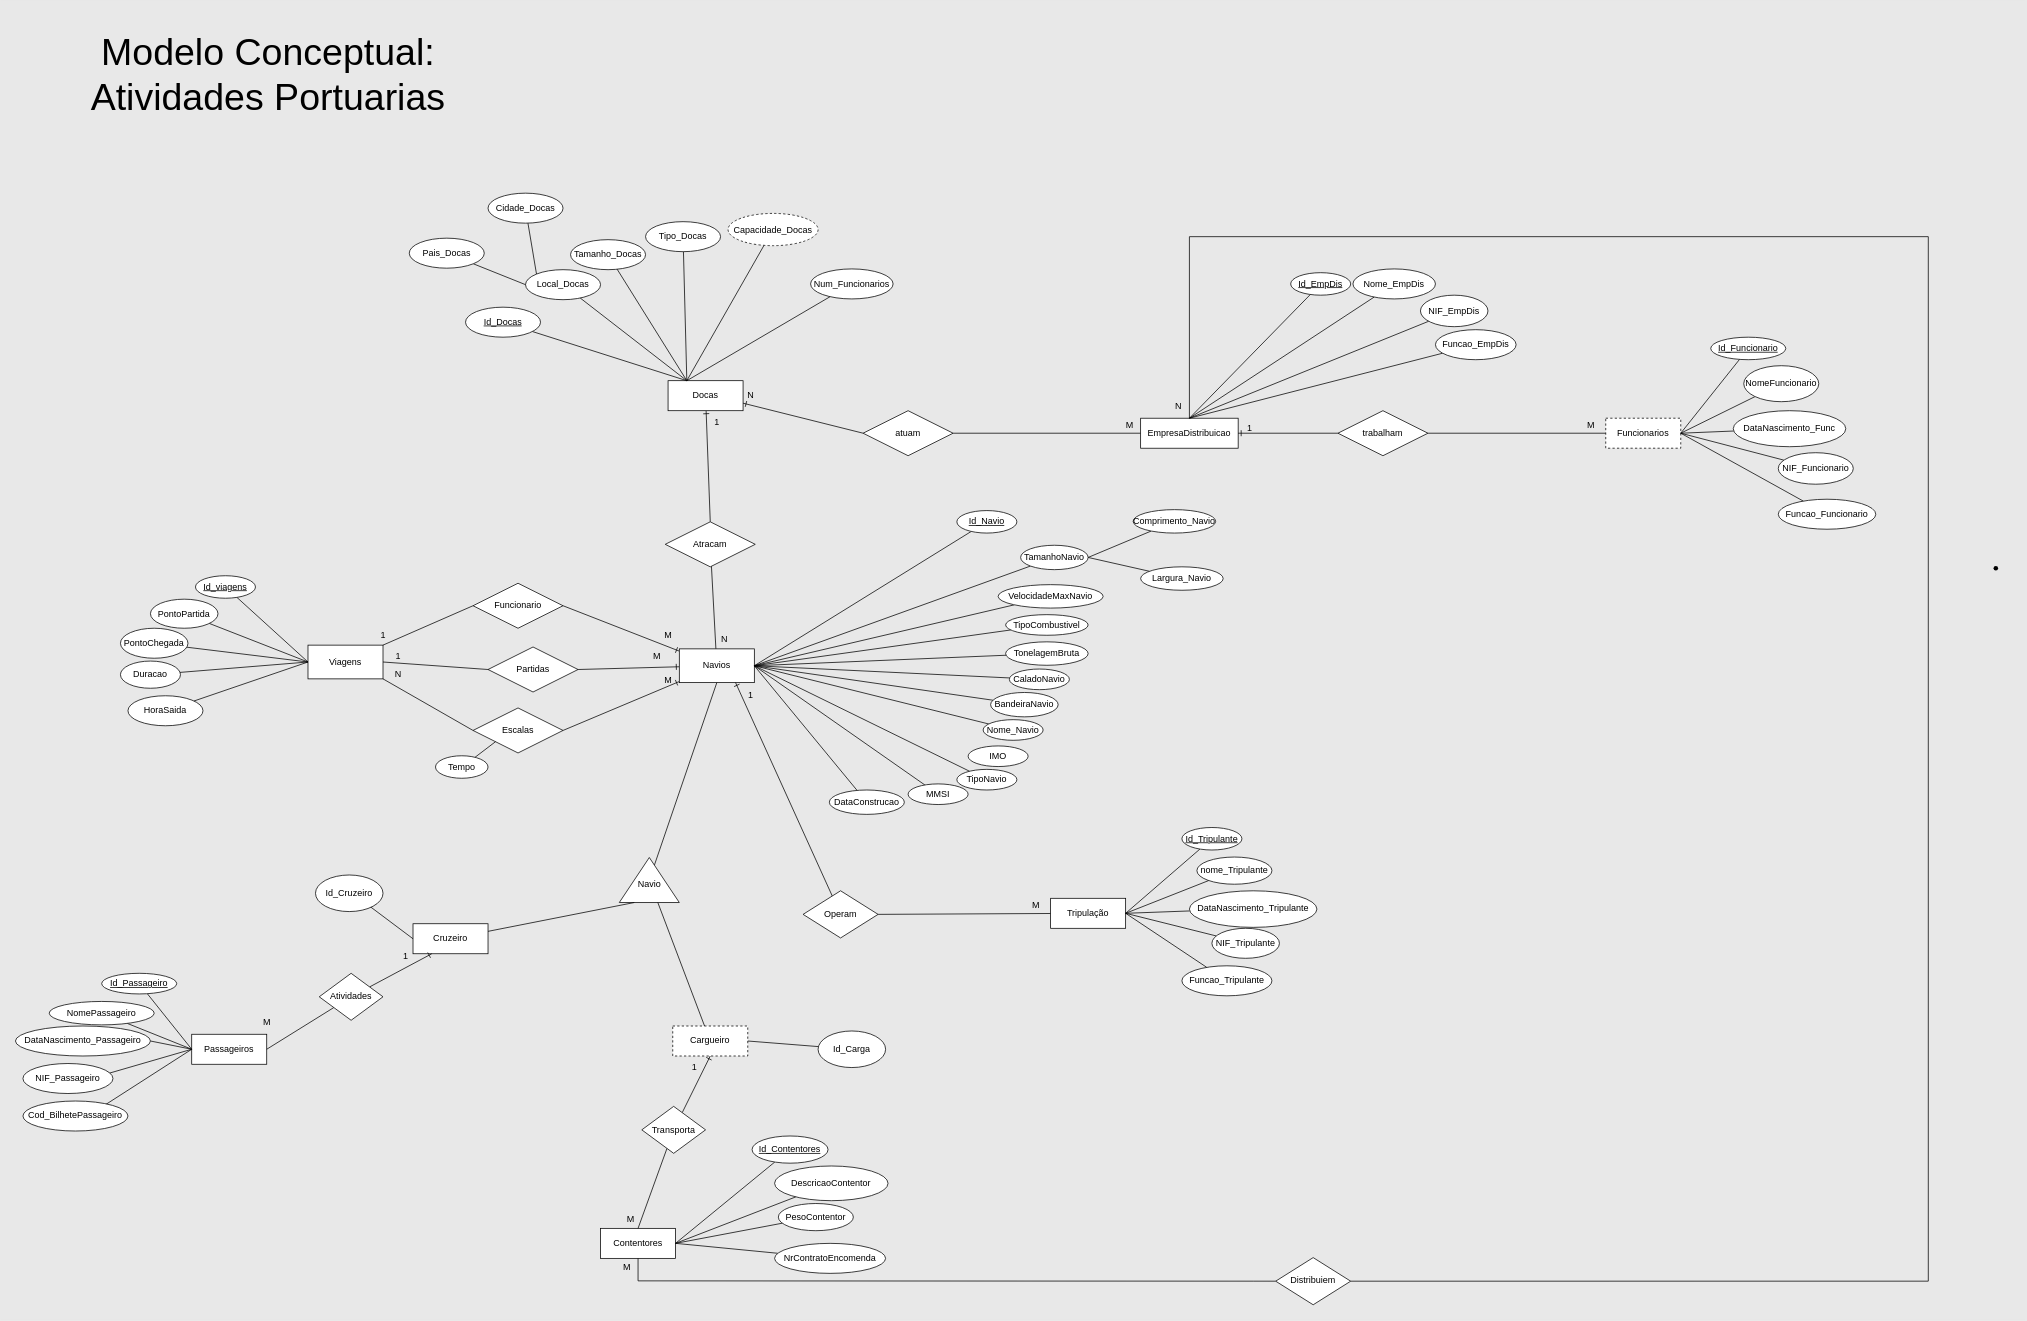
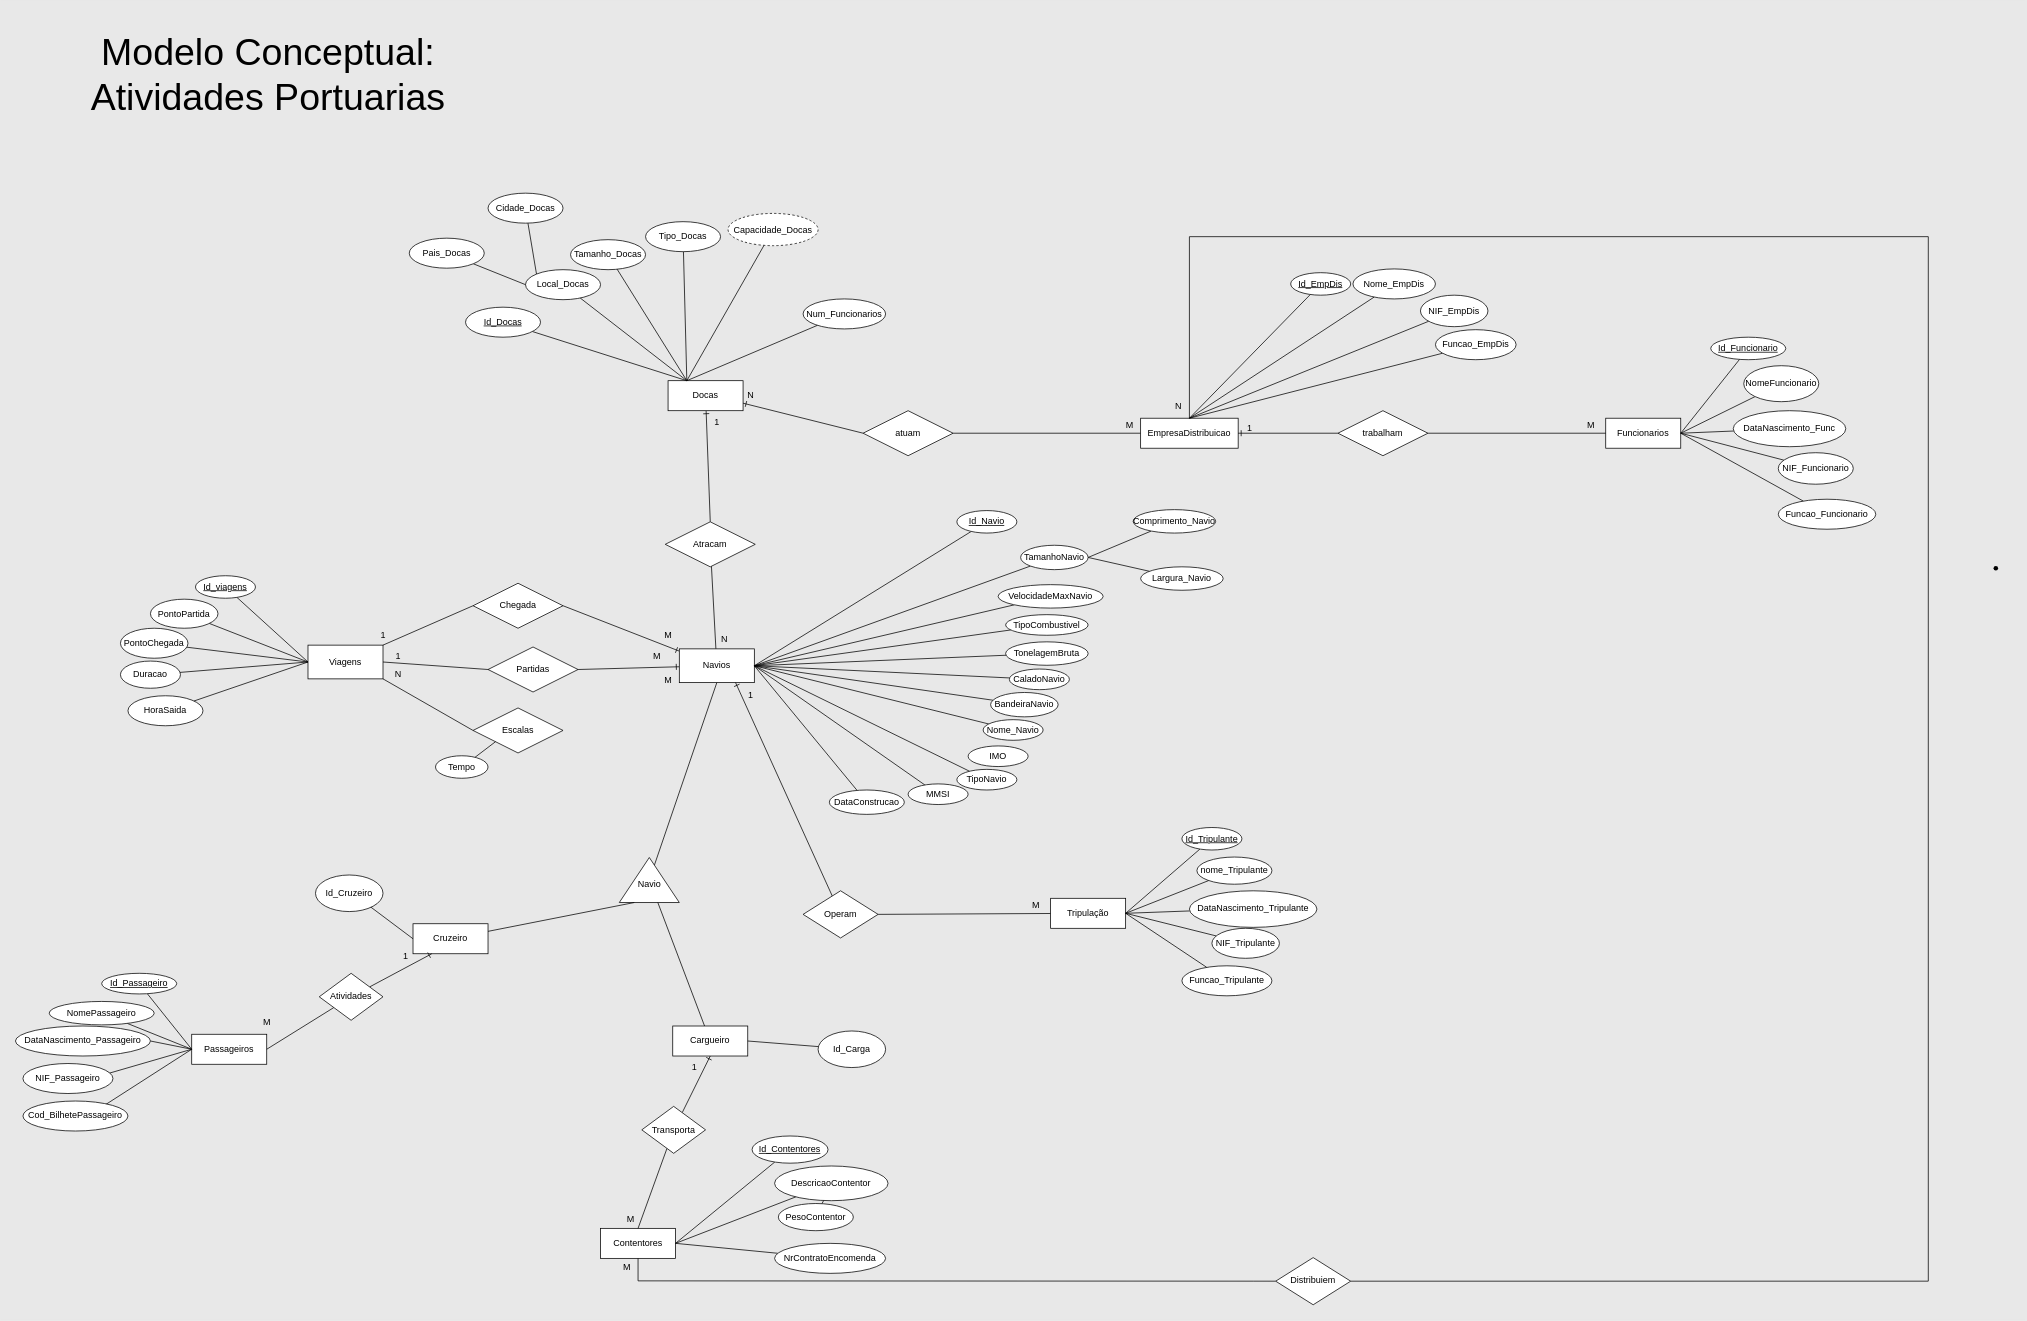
node "Num_Funcionarios": moved (852, 284) -> (844, 314)
node "Funcionarios": style dashed -> solid
node "Funcionario": label "Funcionario" -> "Chegada"
edge "Escalas" -> "Navios": removed
node "Cargueiro": style dashed -> solid
edge "PesoContentor" -- "Contentores": now "PesoContentor" -- "DescricaoContentor"
